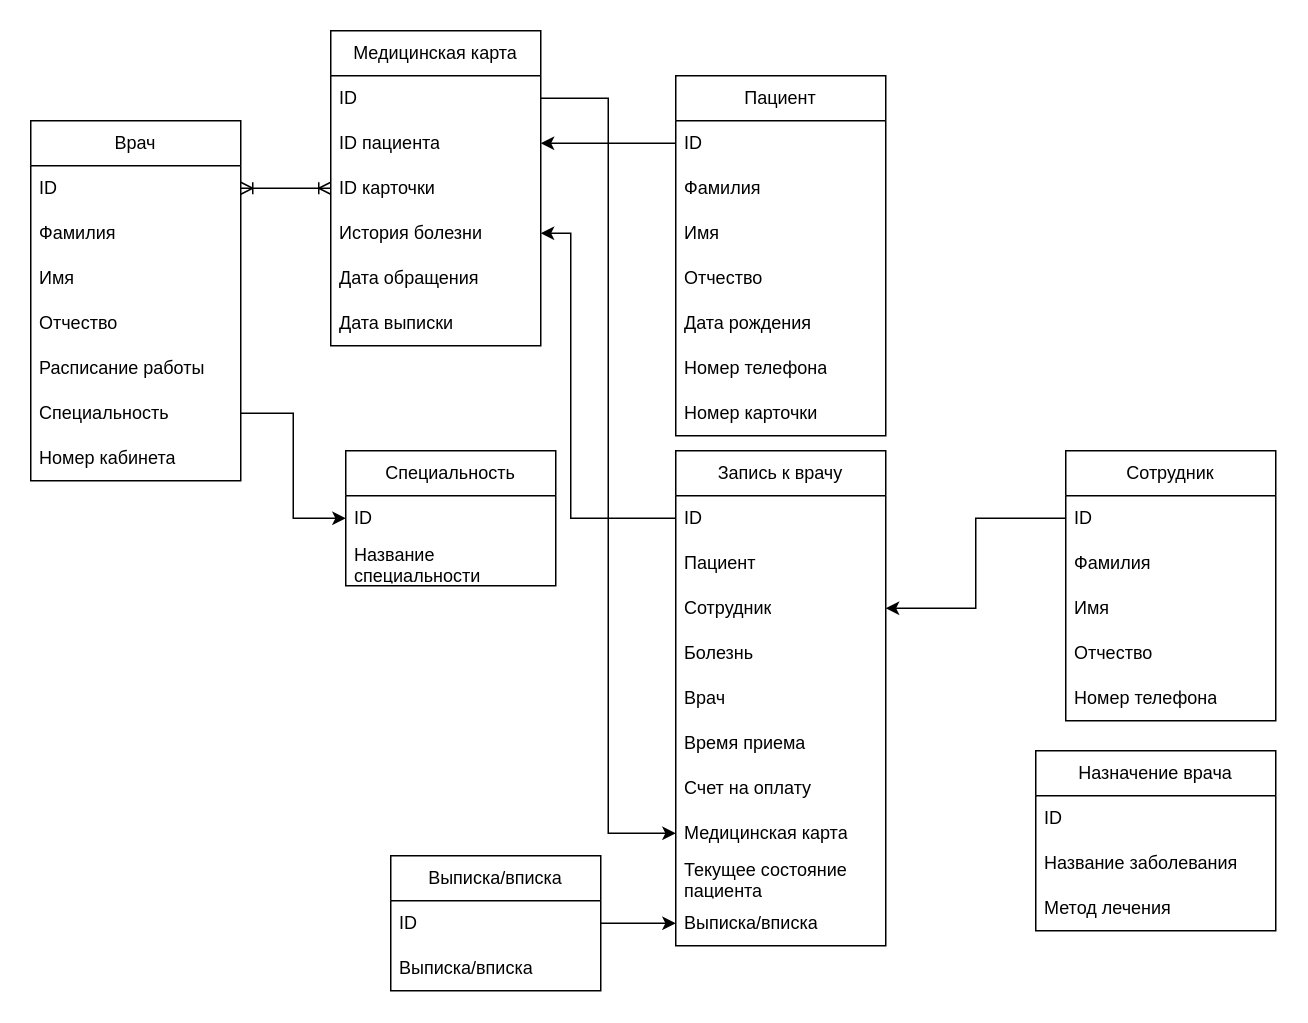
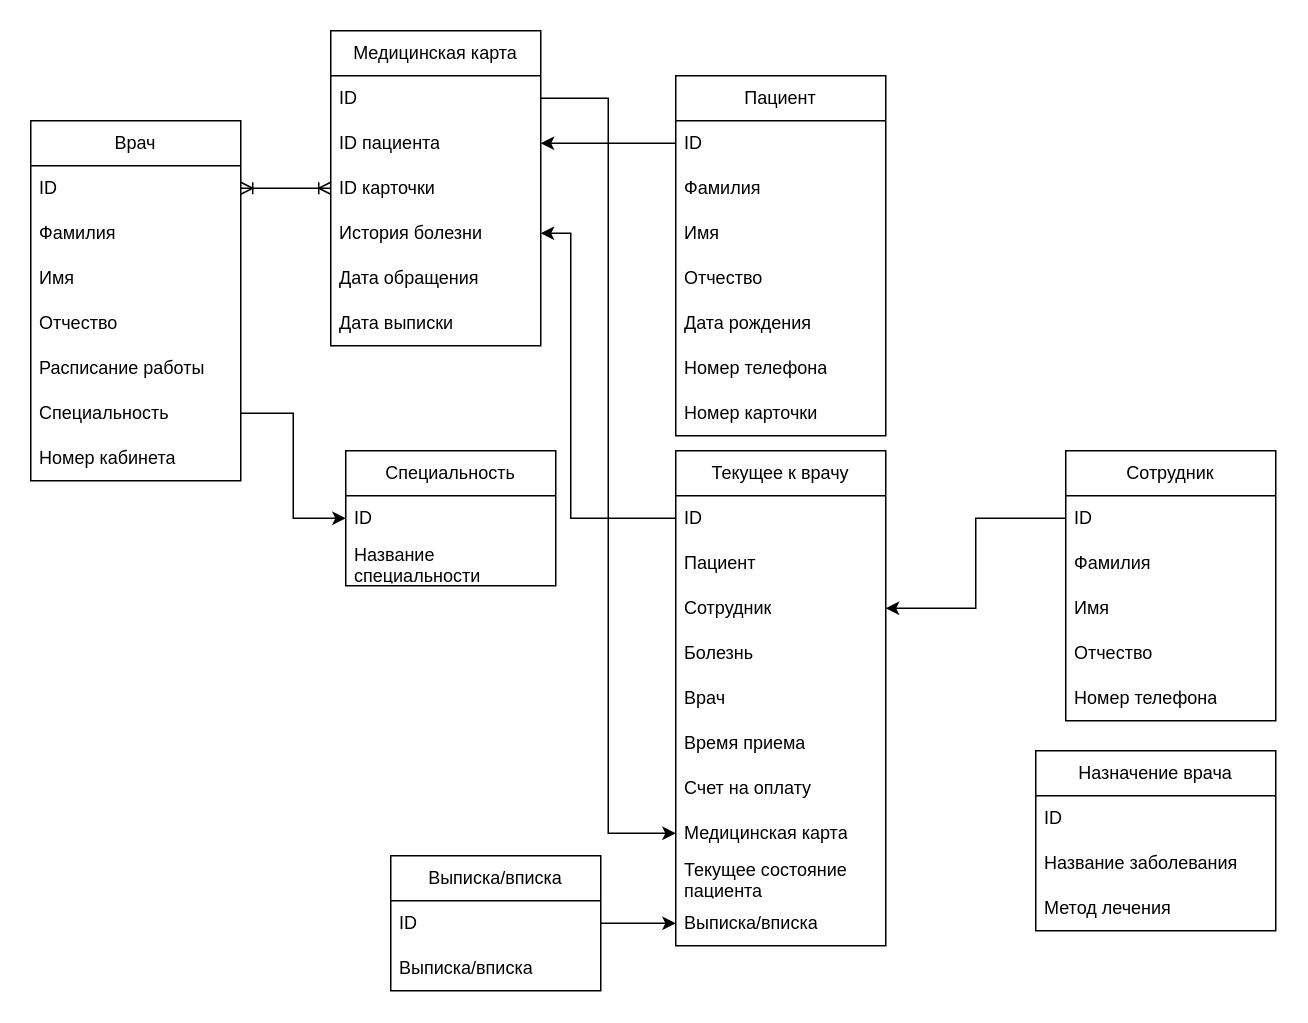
node "Запись к врачу": label "Запись к врачу" -> "Текущее к врачу"
